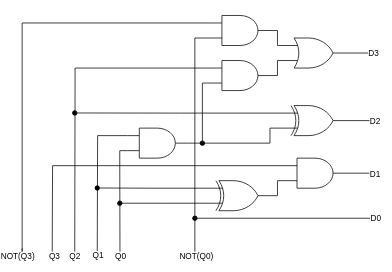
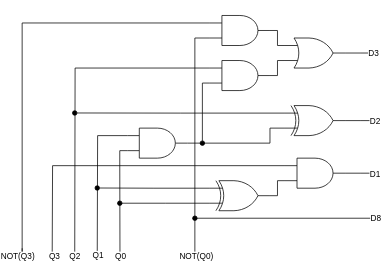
node "D0": label "D0" -> "D8"
